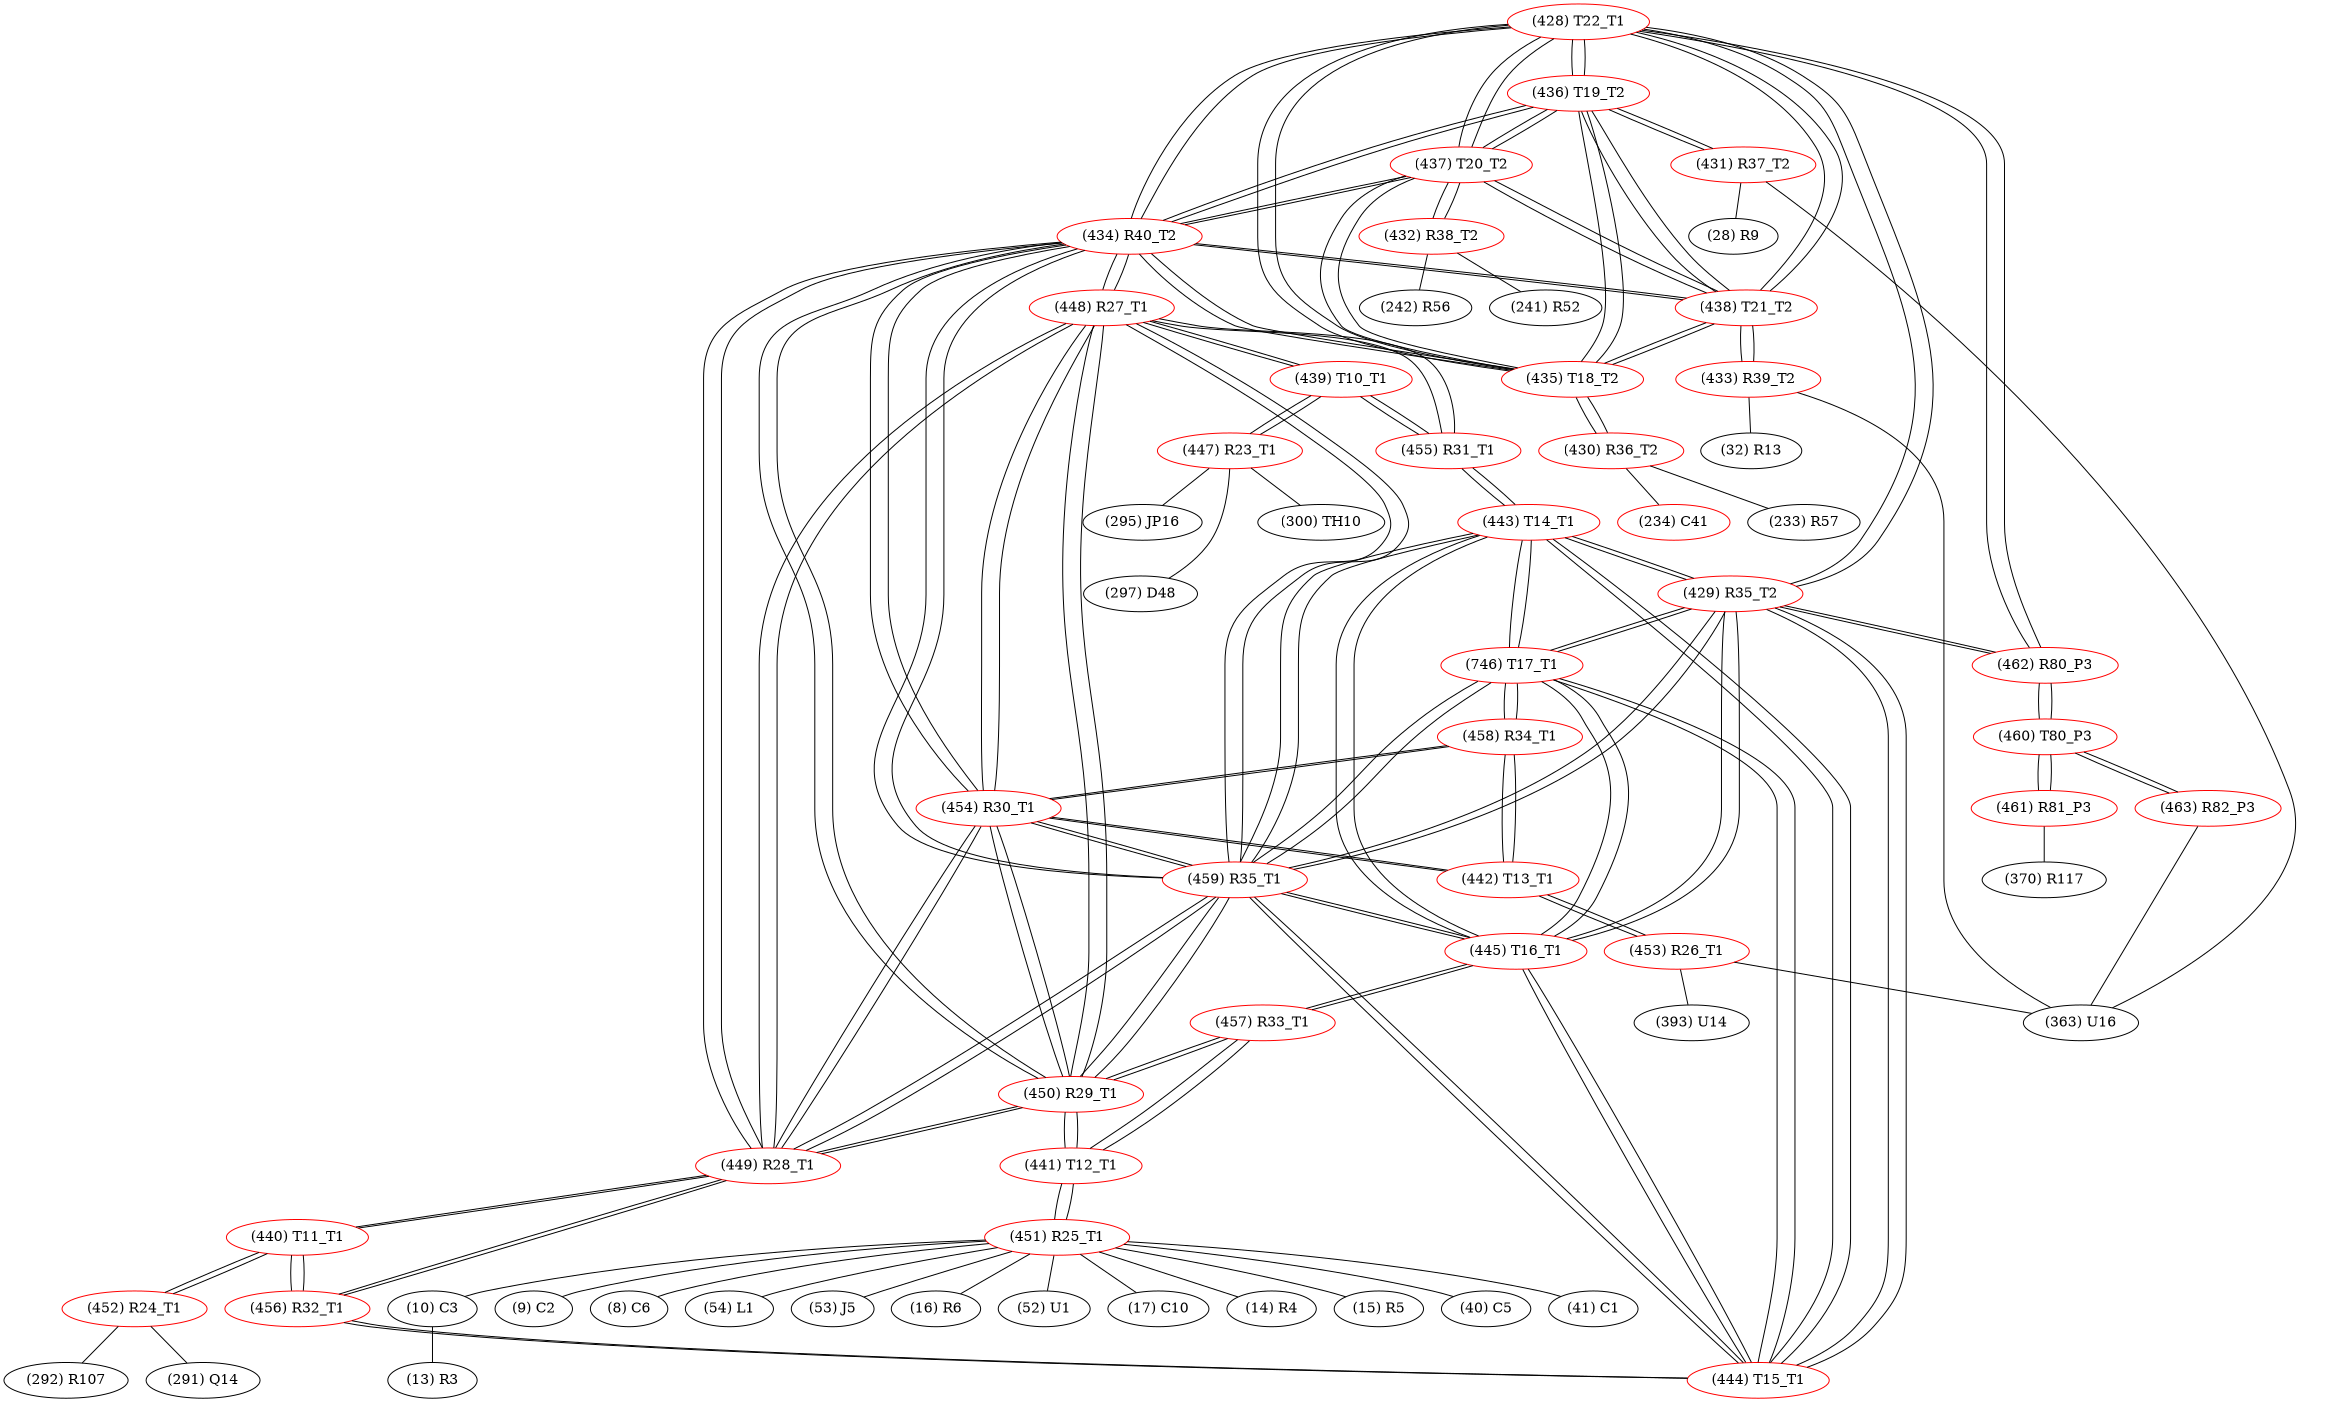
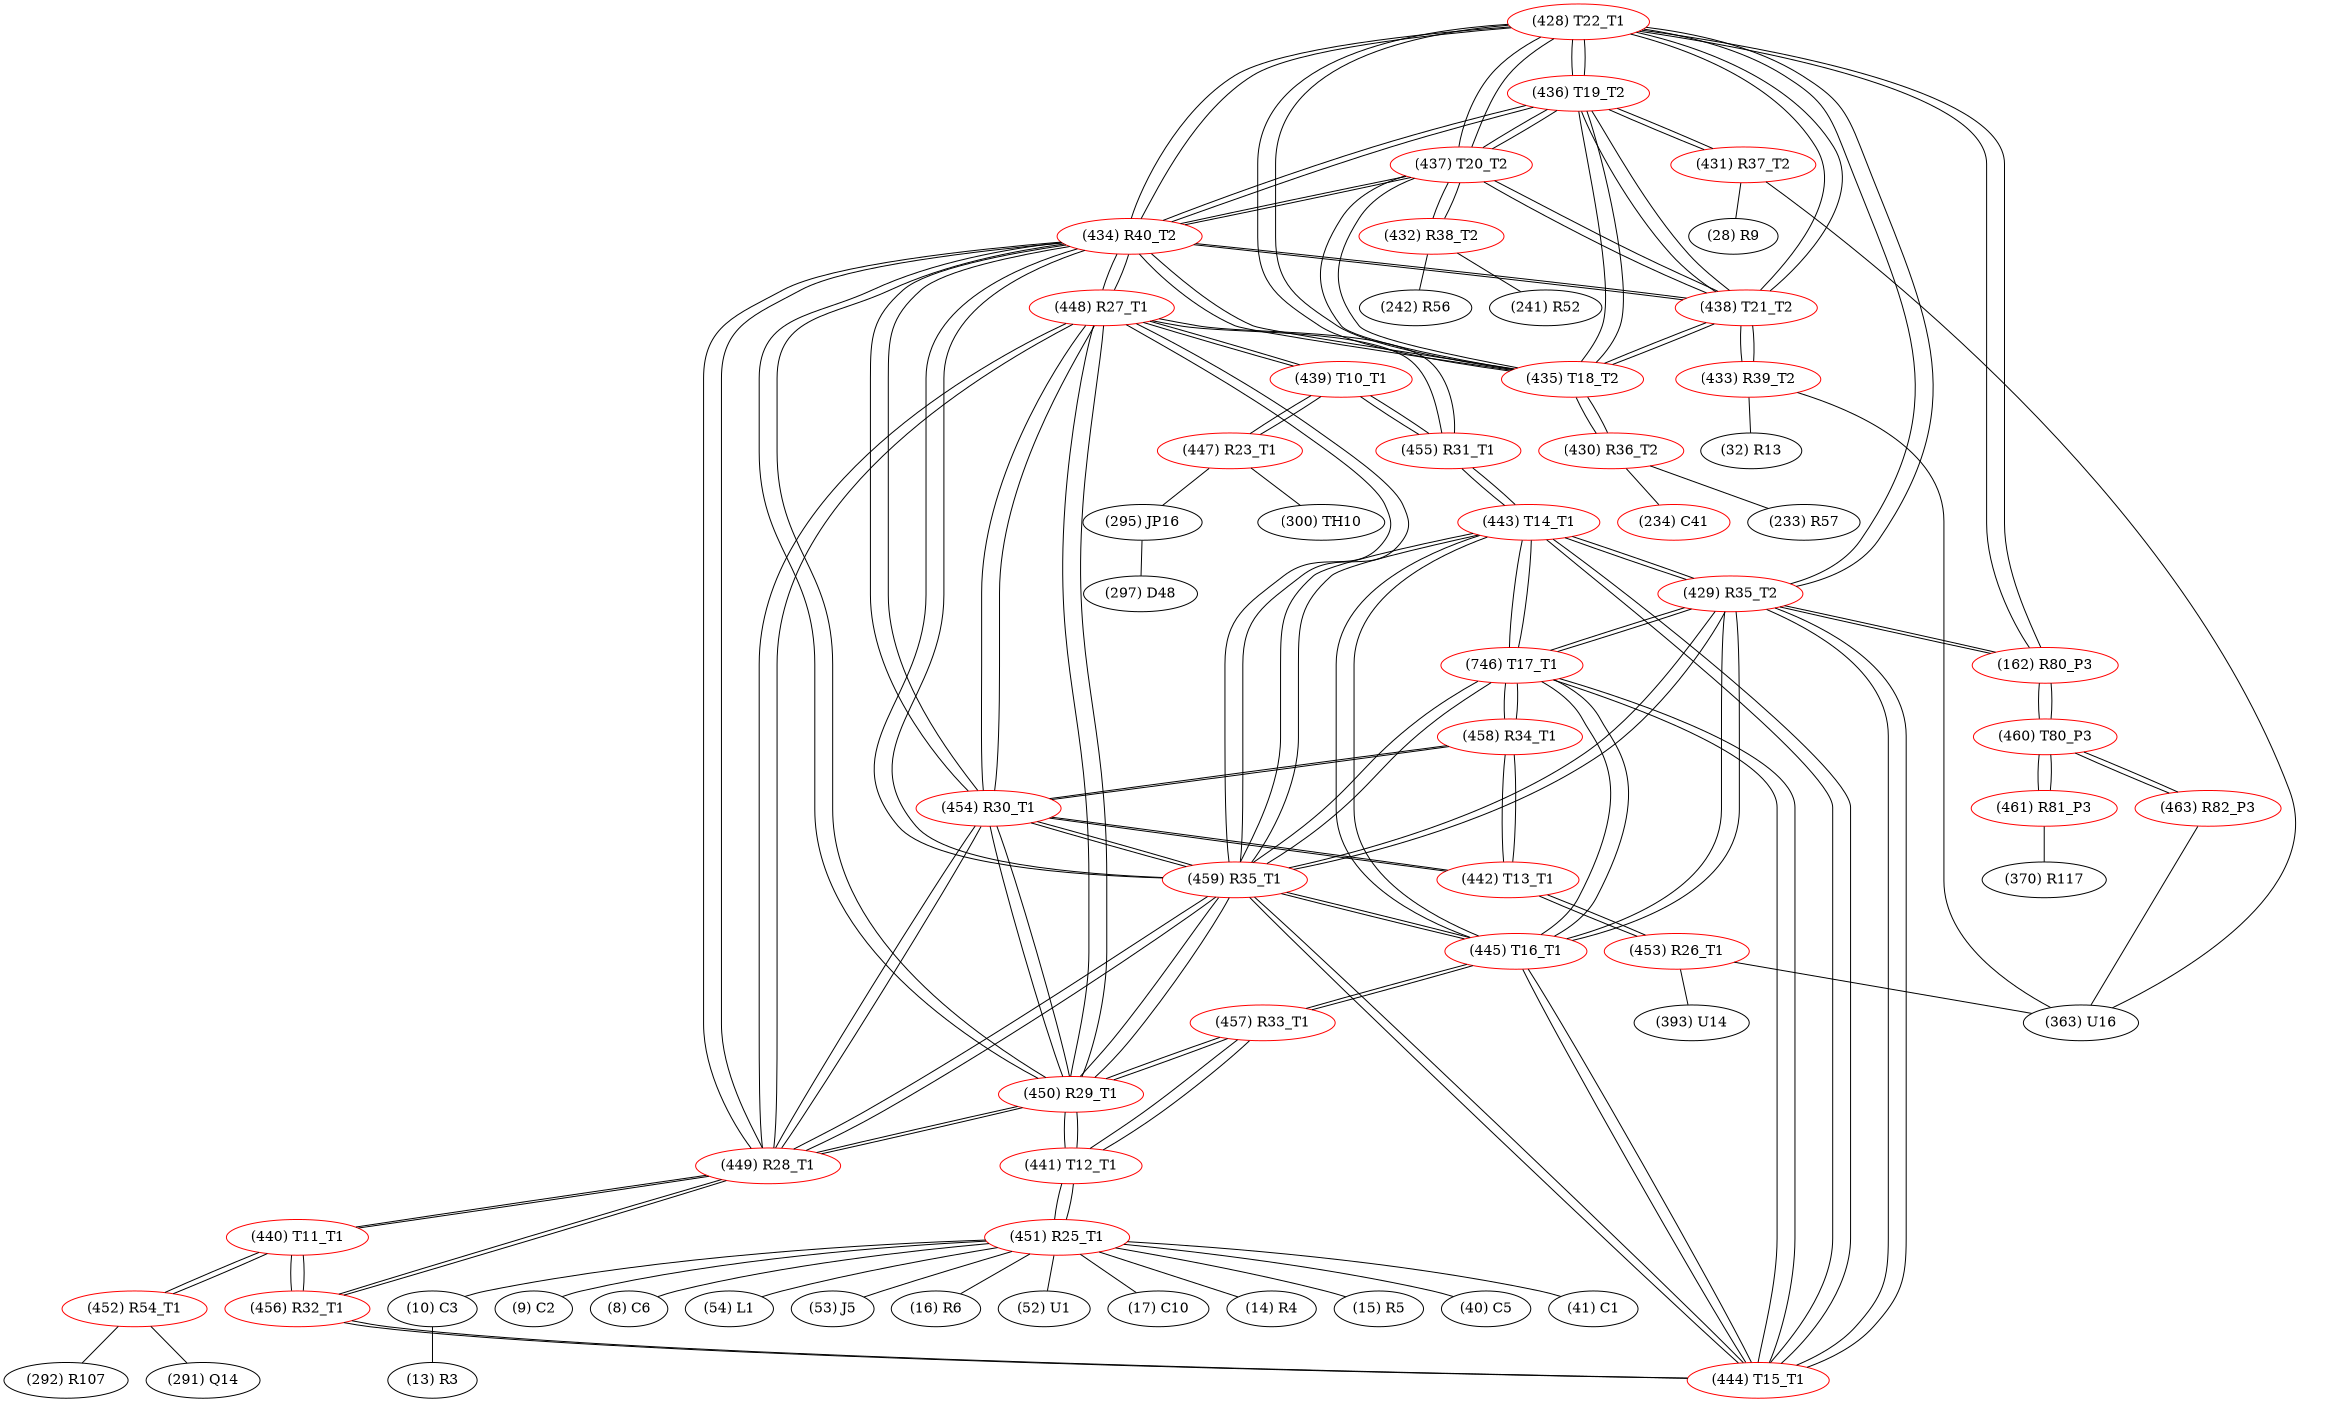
edge "(447) R23_T1" -- "(297) D48": now "(295) JP16" -- "(297) D48"
node "(462) R80_P3": label "(462) R80_P3" -> "(162) R80_P3"
node "(452) R24_T1": label "(452) R24_T1" -> "(452) R54_T1"
